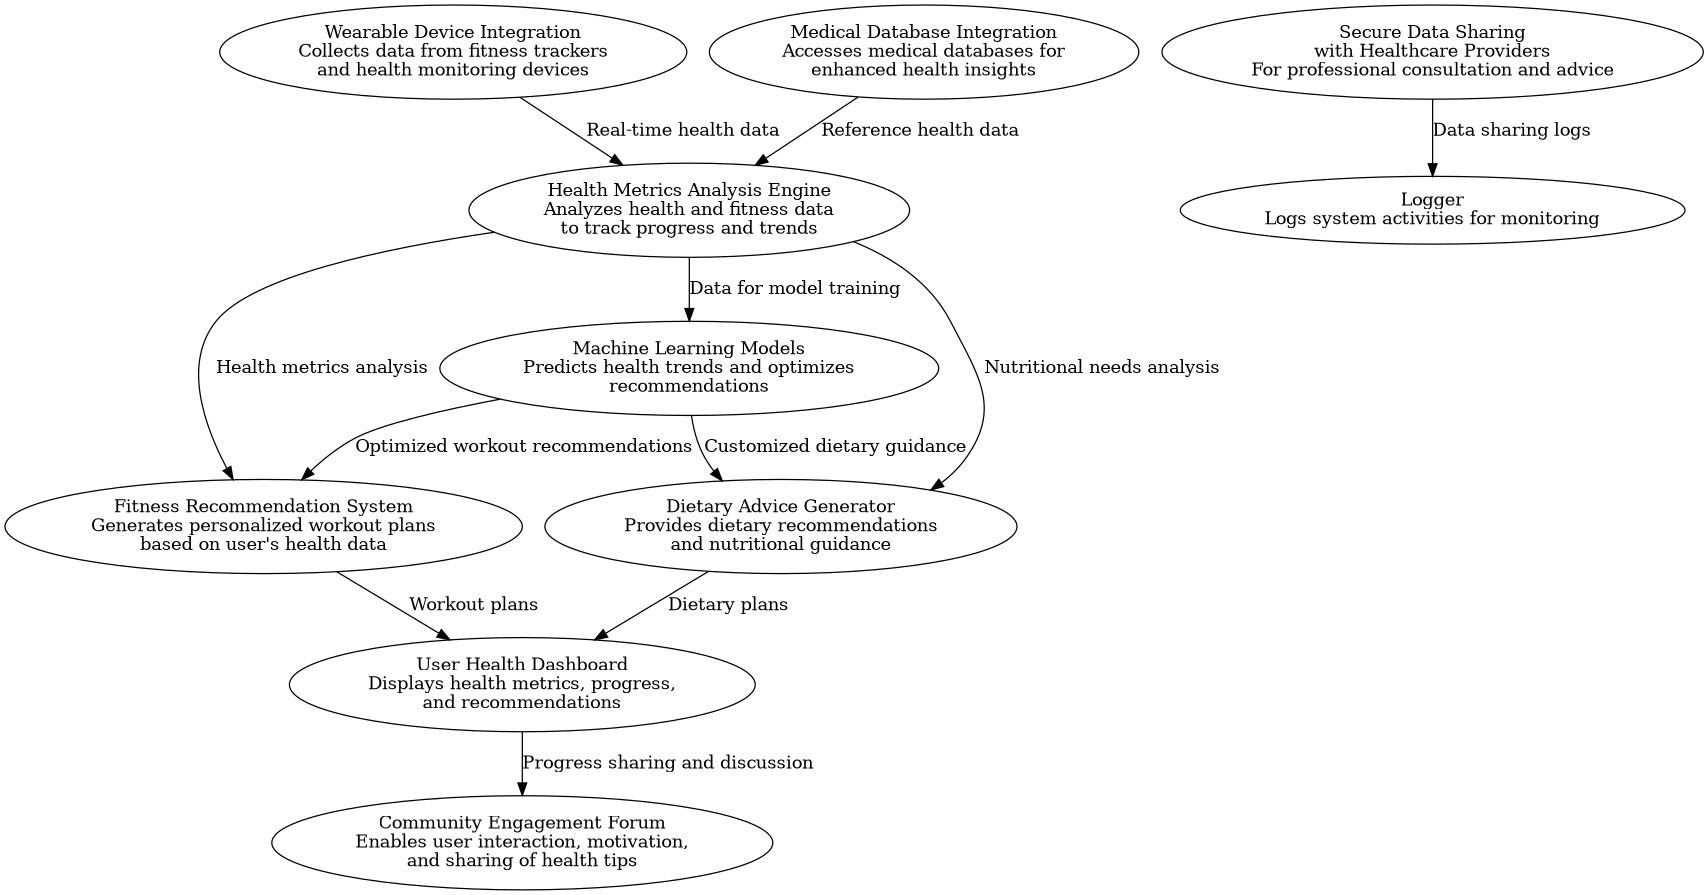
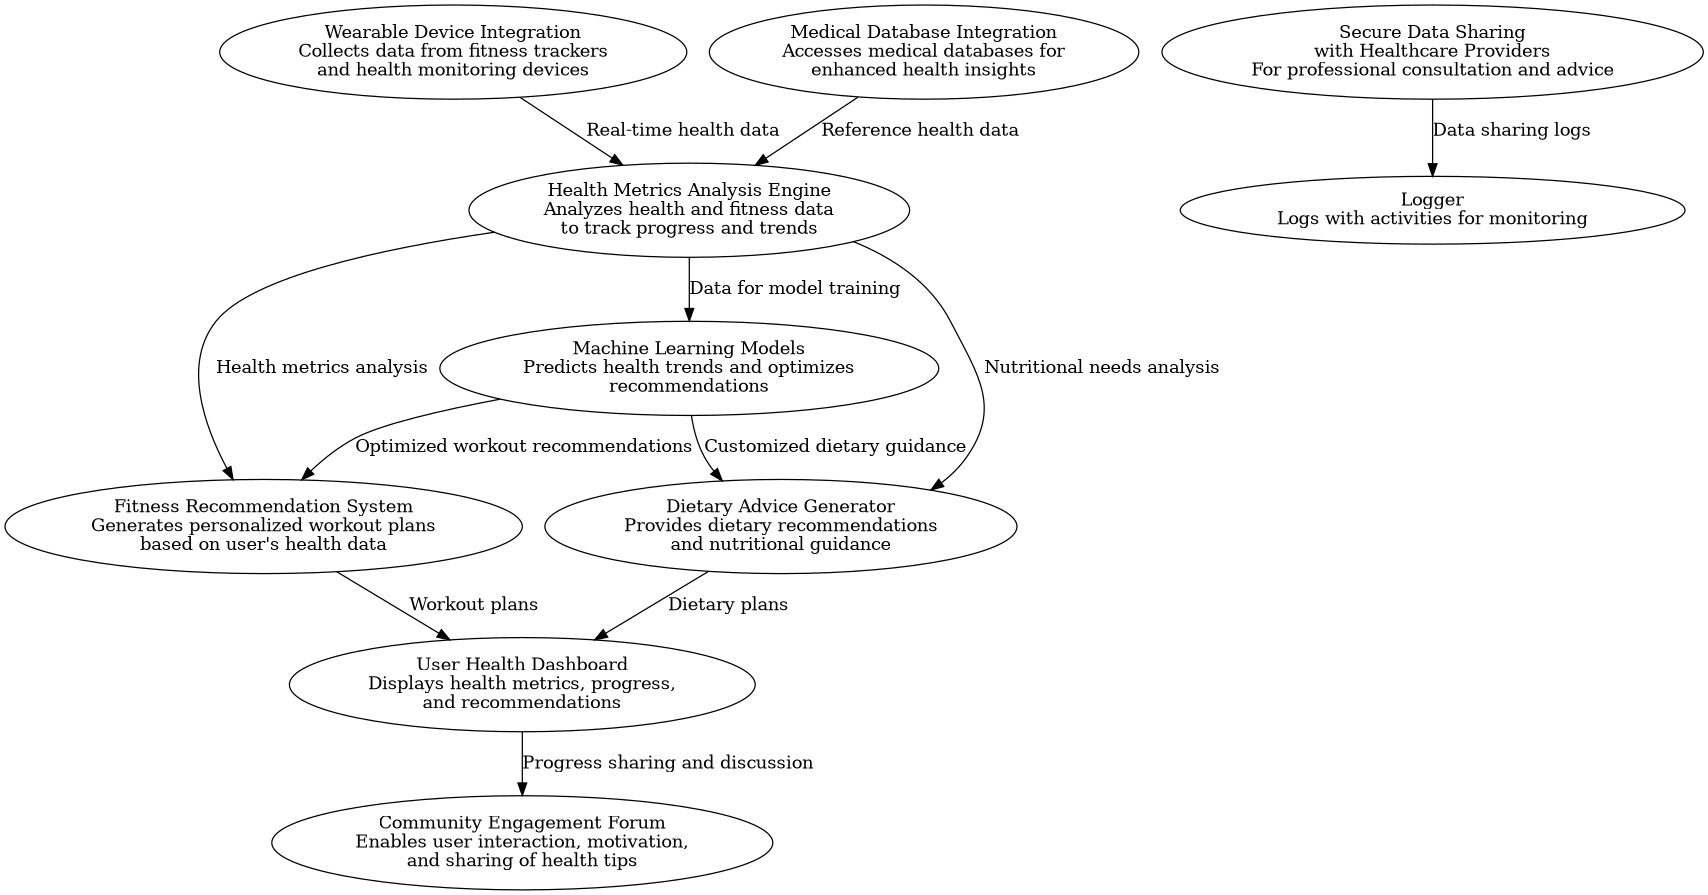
node "Logger Logs system activities for monitoring": label "Logger Logs system activities for monitoring" -> "Logger Logs with activities for monitoring"
